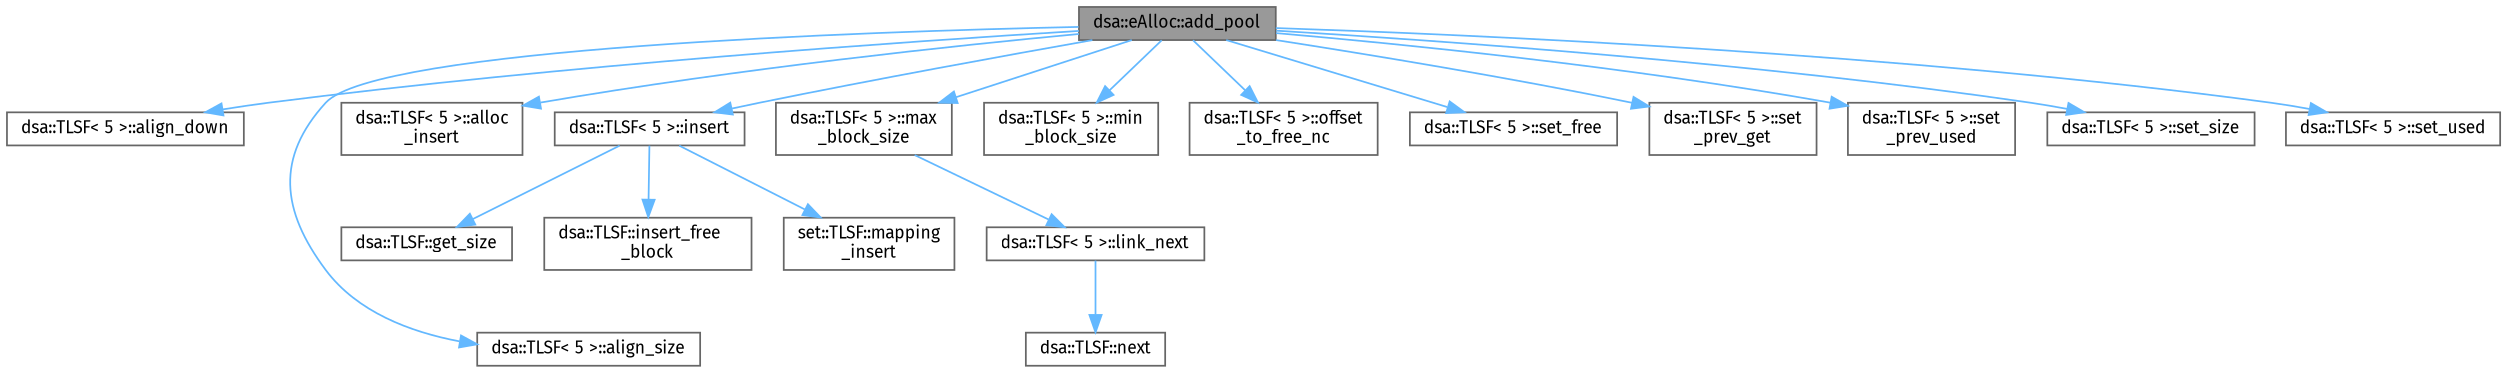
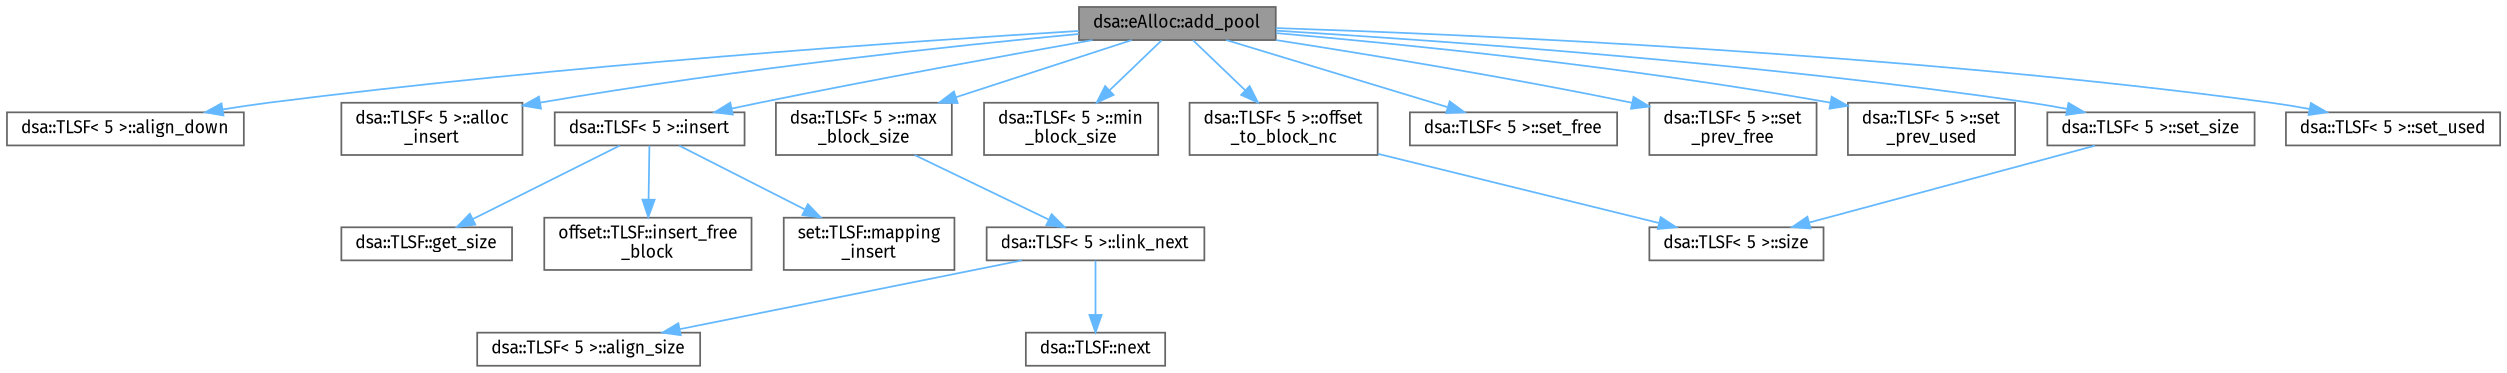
edge "dsa::eAlloc::add_pool" -> "dsa::TLSF< 5 >::align_size": now "dsa::TLSF< 5 >::link_next" -> "dsa::TLSF< 5 >::align_size"
node "dsa::TLSF< 5 >::offset _to_free_nc": label "dsa::TLSF< 5 >::offset _to_free_nc" -> "dsa::TLSF< 5 >::offset _to_block_nc"
node "dsa::TLSF< 5 >::set _prev_get": label "dsa::TLSF< 5 >::set _prev_get" -> "dsa::TLSF< 5 >::set _prev_free"
node "dsa::TLSF::insert_free _block": label "dsa::TLSF::insert_free _block" -> "offset::TLSF::insert_free _block"
node "dsa::TLSF< 5 >::size": added
